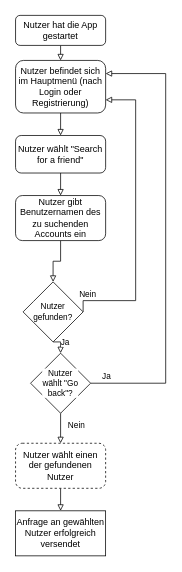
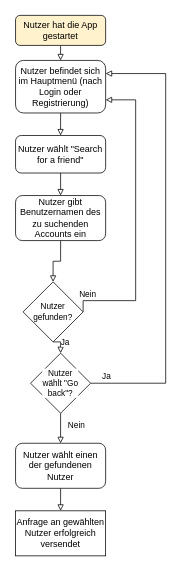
node "Nutzer hat die App gestartet": fillcolor #ffffff -> #fff2cc
node "Nutzer wählt einen der gefundenen Nutzer": style dashed -> solid
